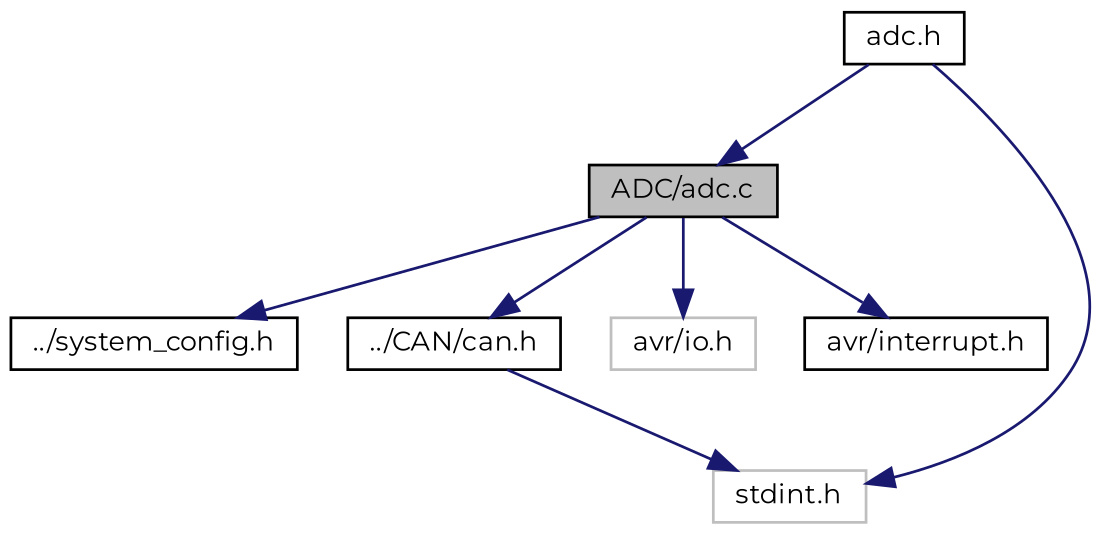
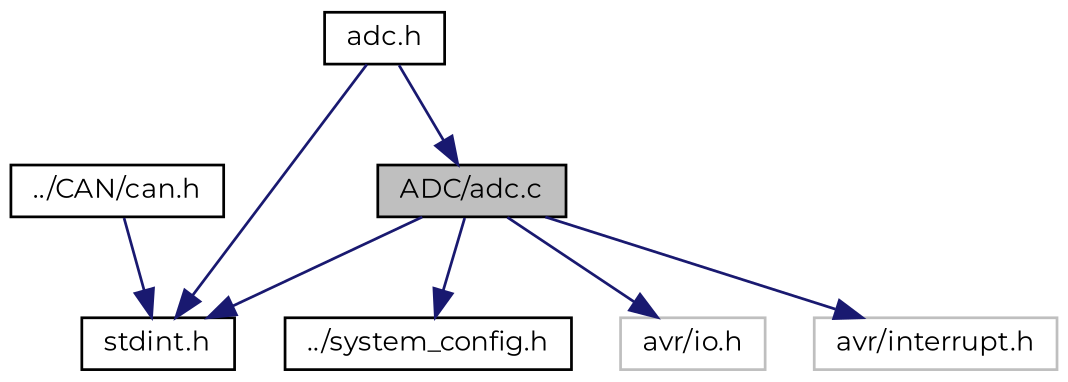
edge "ADC/adc.c" -> "../CAN/can.h": now "ADC/adc.c" -> "stdint.h"
node "avr/interrupt.h": color black -> grey75
node "stdint.h": color grey75 -> black
